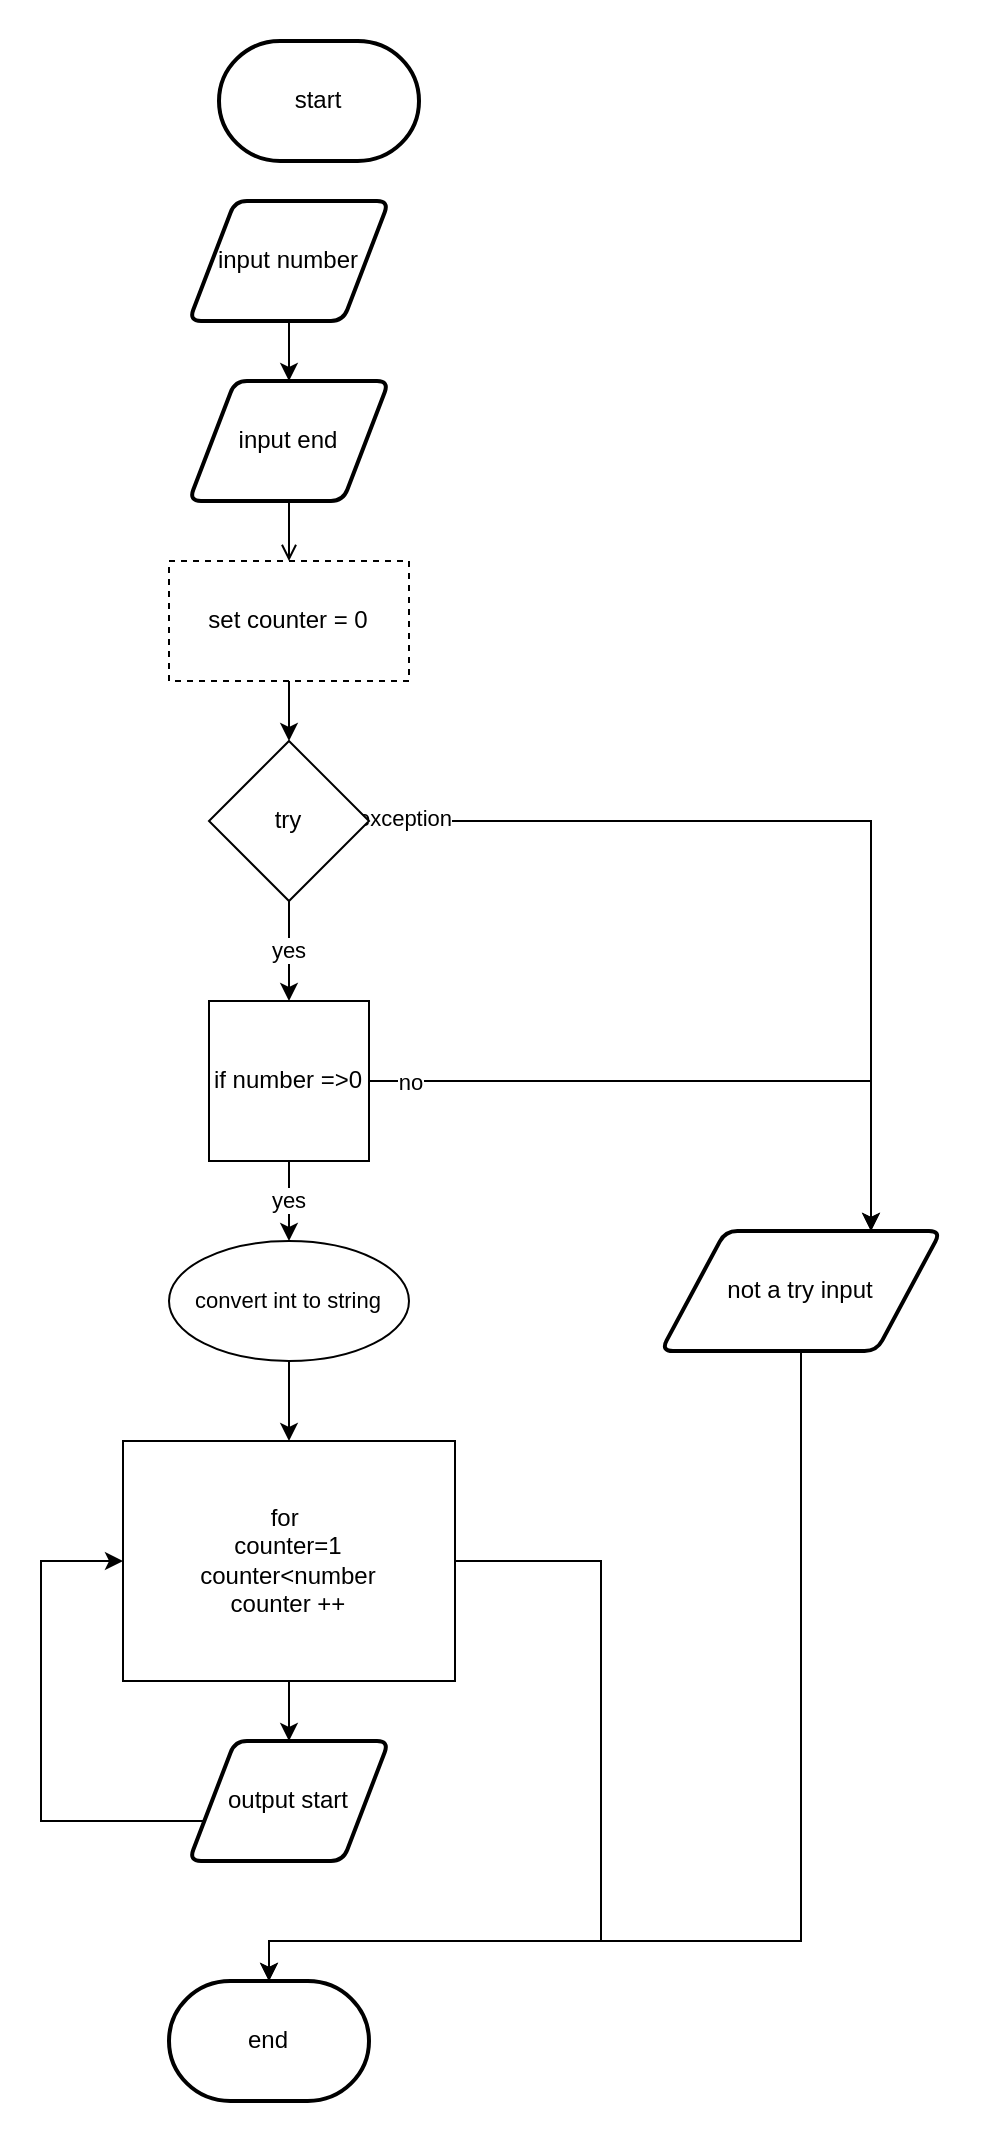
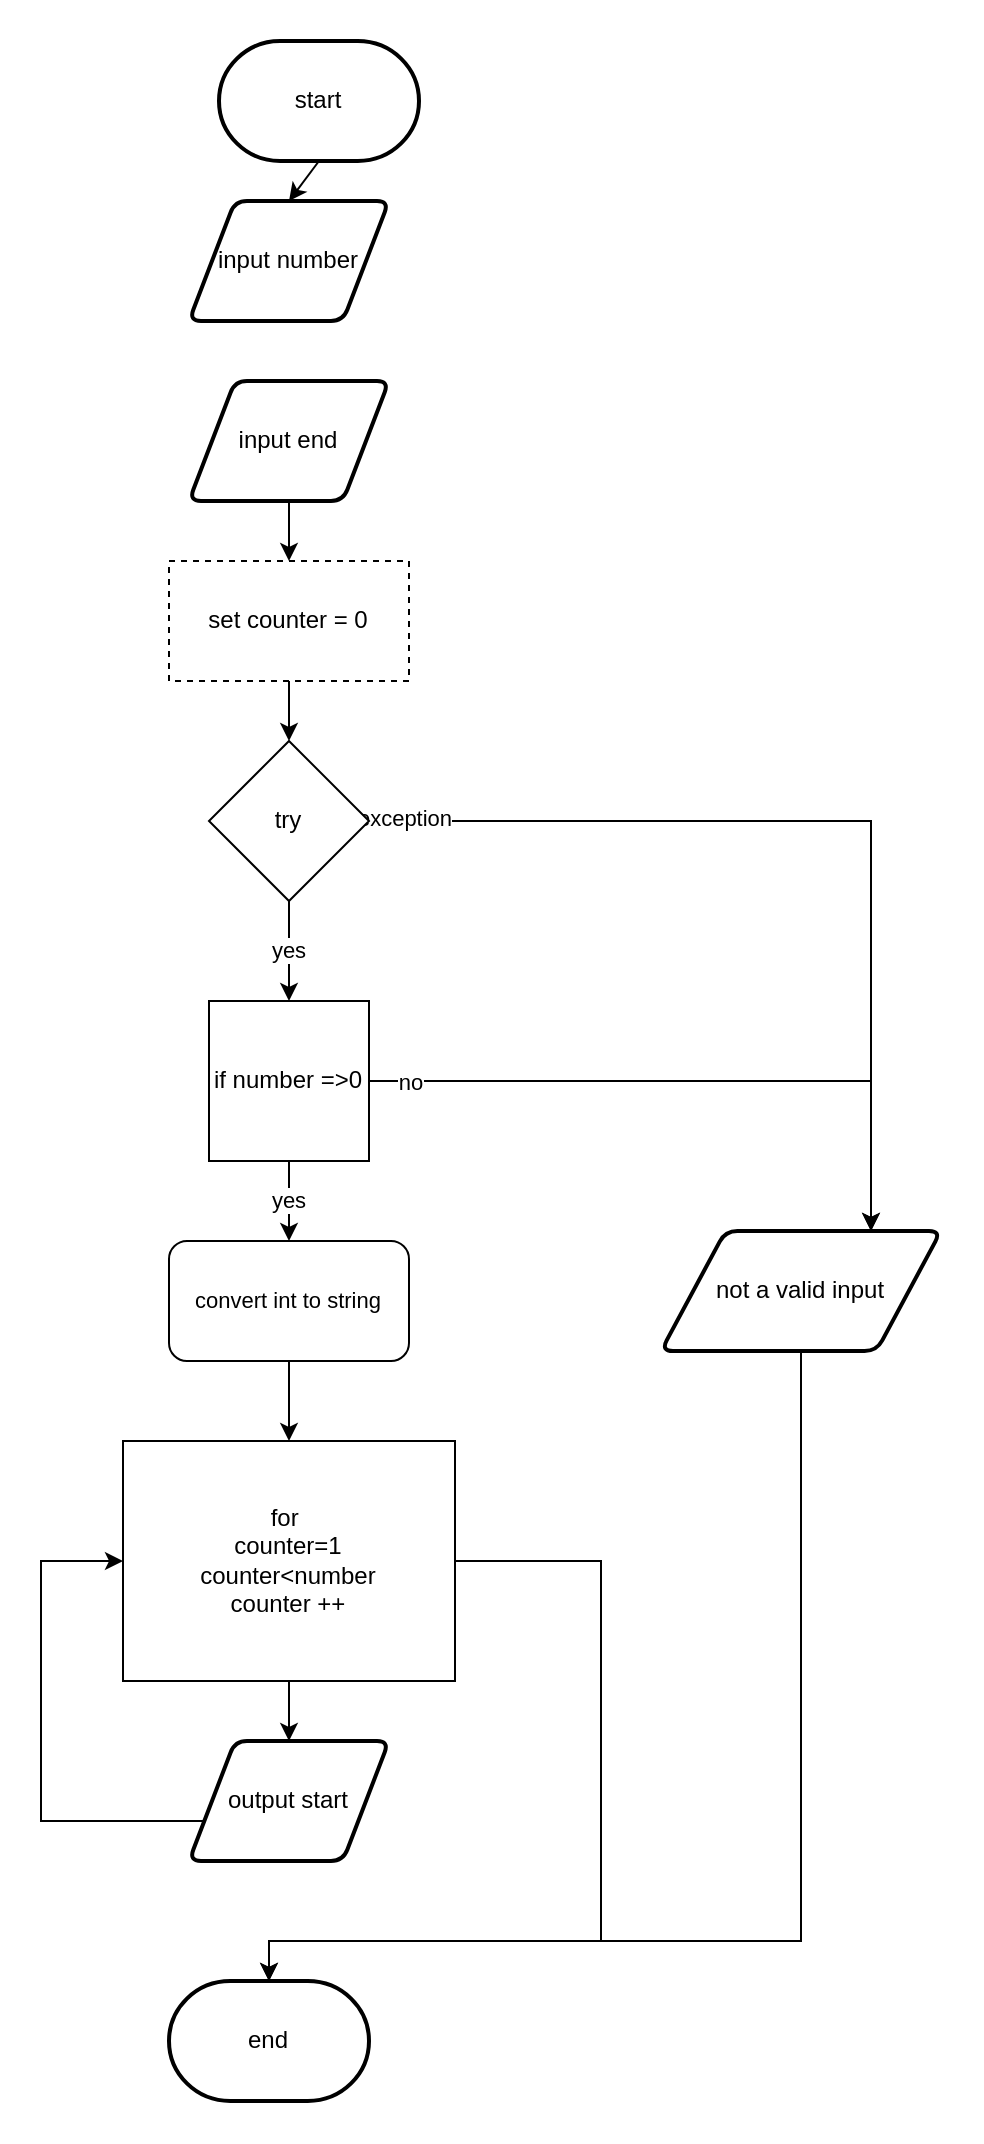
edge "start" -> "input number": added
edge "input number" -> "input end": removed
edge "input end" -> "set counter = 0": arrowhead open -> classic
node "not a try input": label "not a try input" -> "not a valid input"
node "convert int to string": shape ellipse -> rounded rectangle
